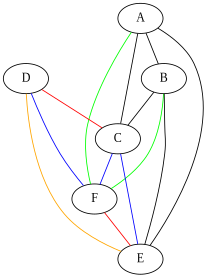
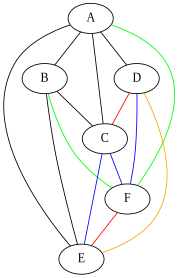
edge "A" -- "D": added
